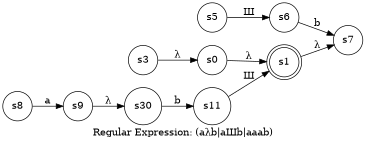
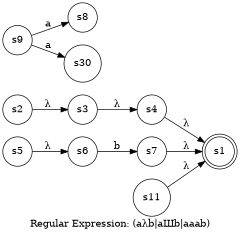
edge "s5" -> "s6": label "Ш" -> "λ"
edge "s1" -> "s7": reversed
node "s0": label "s0" -> "s4"
edge "s11" -> "s1": label "Ш" -> "λ"
edge "s9" -> "s30": label "λ" -> "a"
edge "s8" -> "s9": reversed
edge "s30" -> "s11": removed, label "b"
node "s2": added
